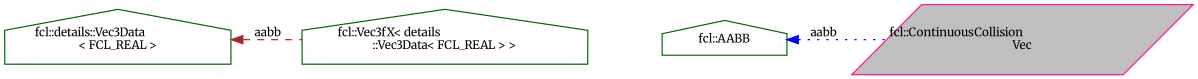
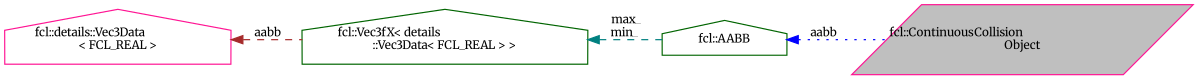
node "fcl::details::Vec3Data < FCL_REAL >": color darkgreen -> deeppink
edge "fcl::AABB" -> "fcl::Vec3fX< details ::Vec3Data< FCL_REAL > >": added, label "max_ min_"
node "fcl::ContinuousCollision Vec": label "fcl::ContinuousCollision Vec" -> "fcl::ContinuousCollision Object"
